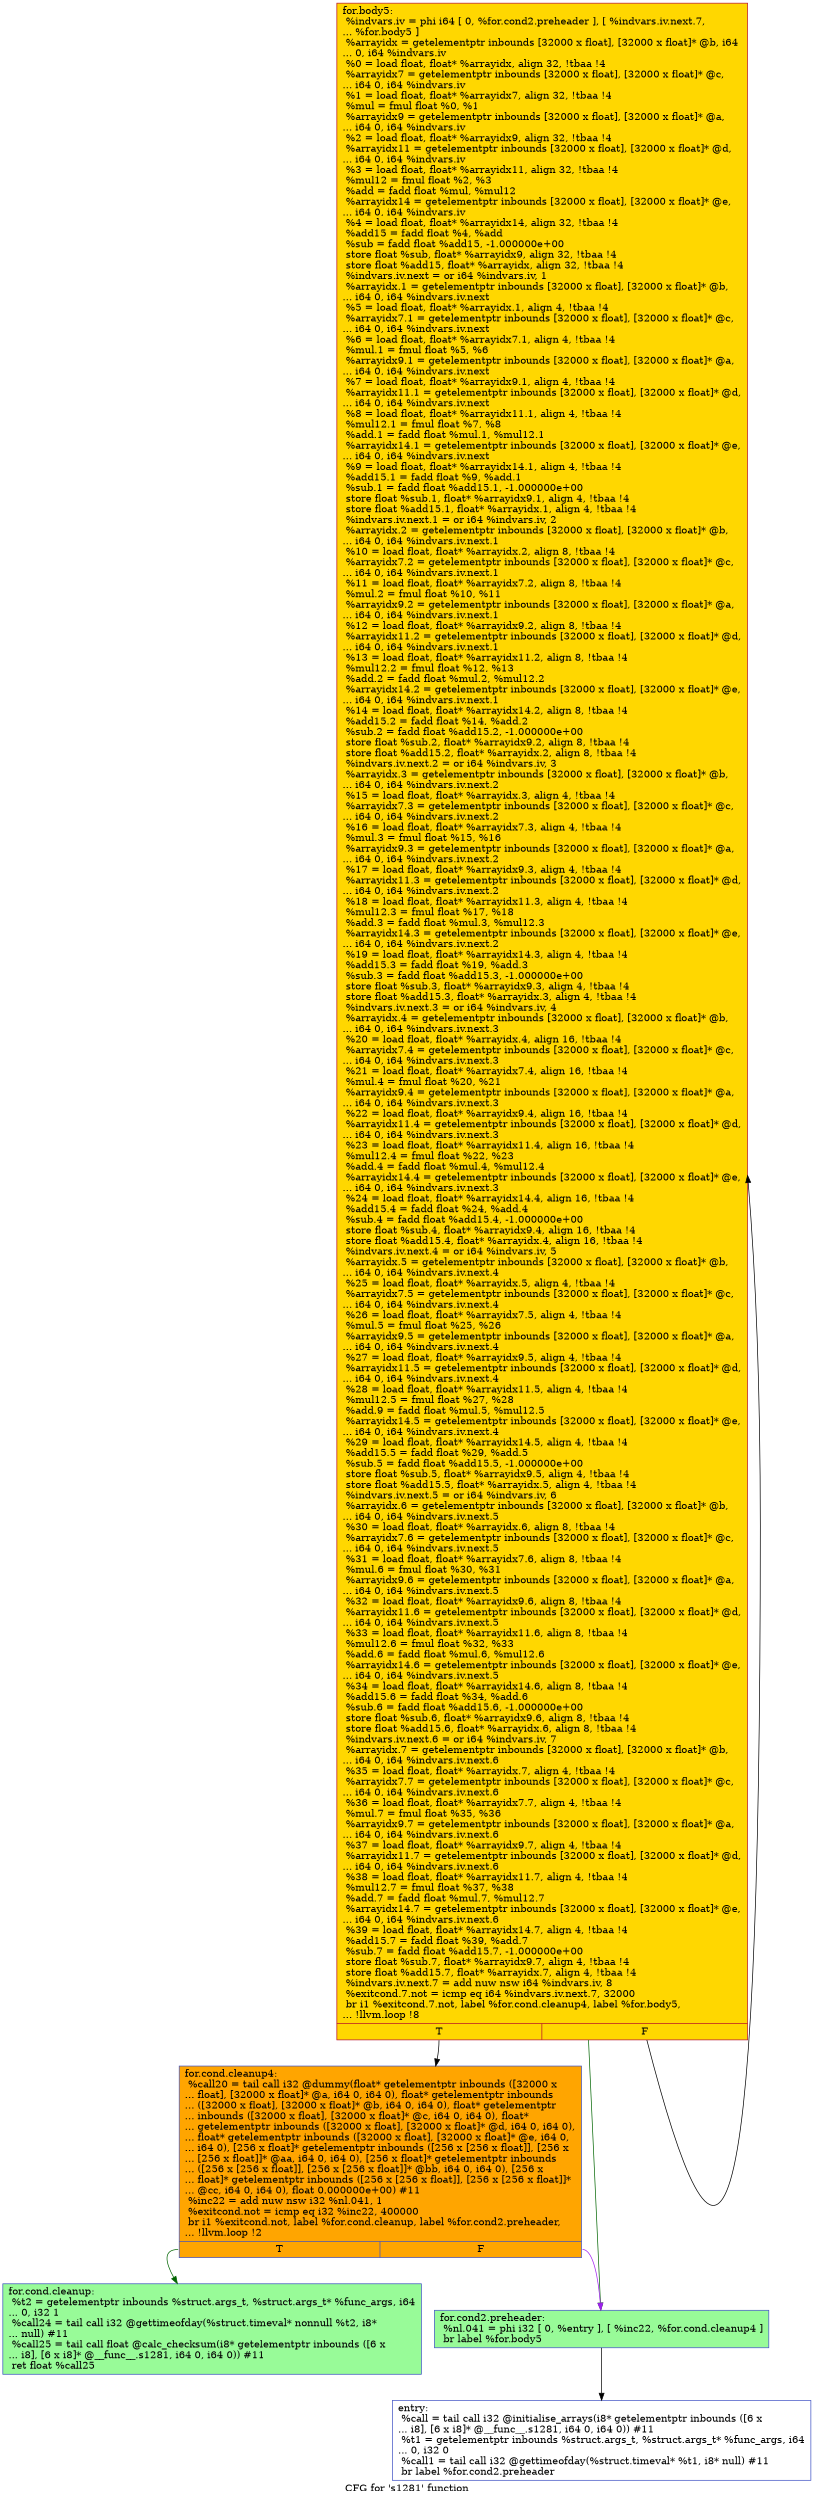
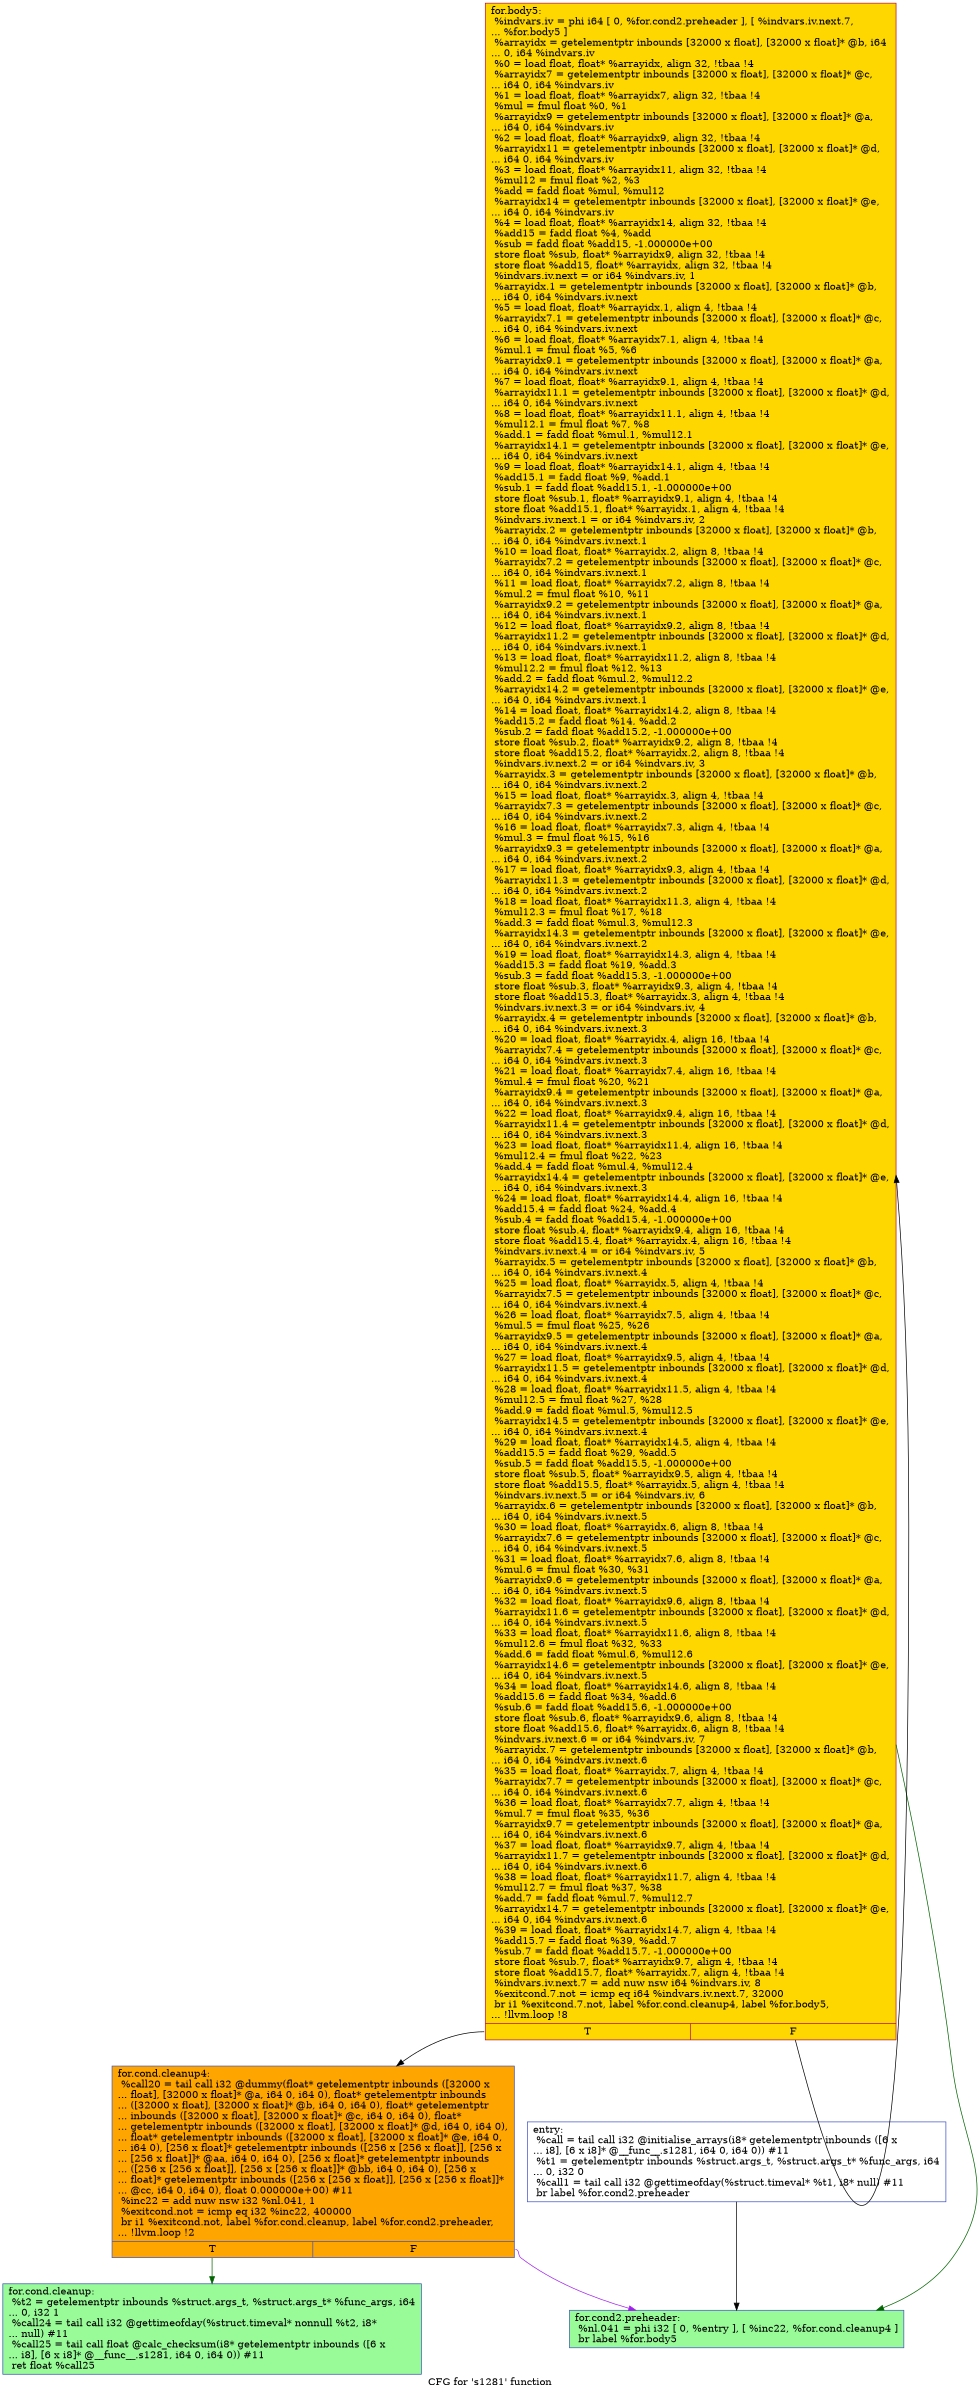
edge "for.cond2.preheader:" -> "entry:": reversed
